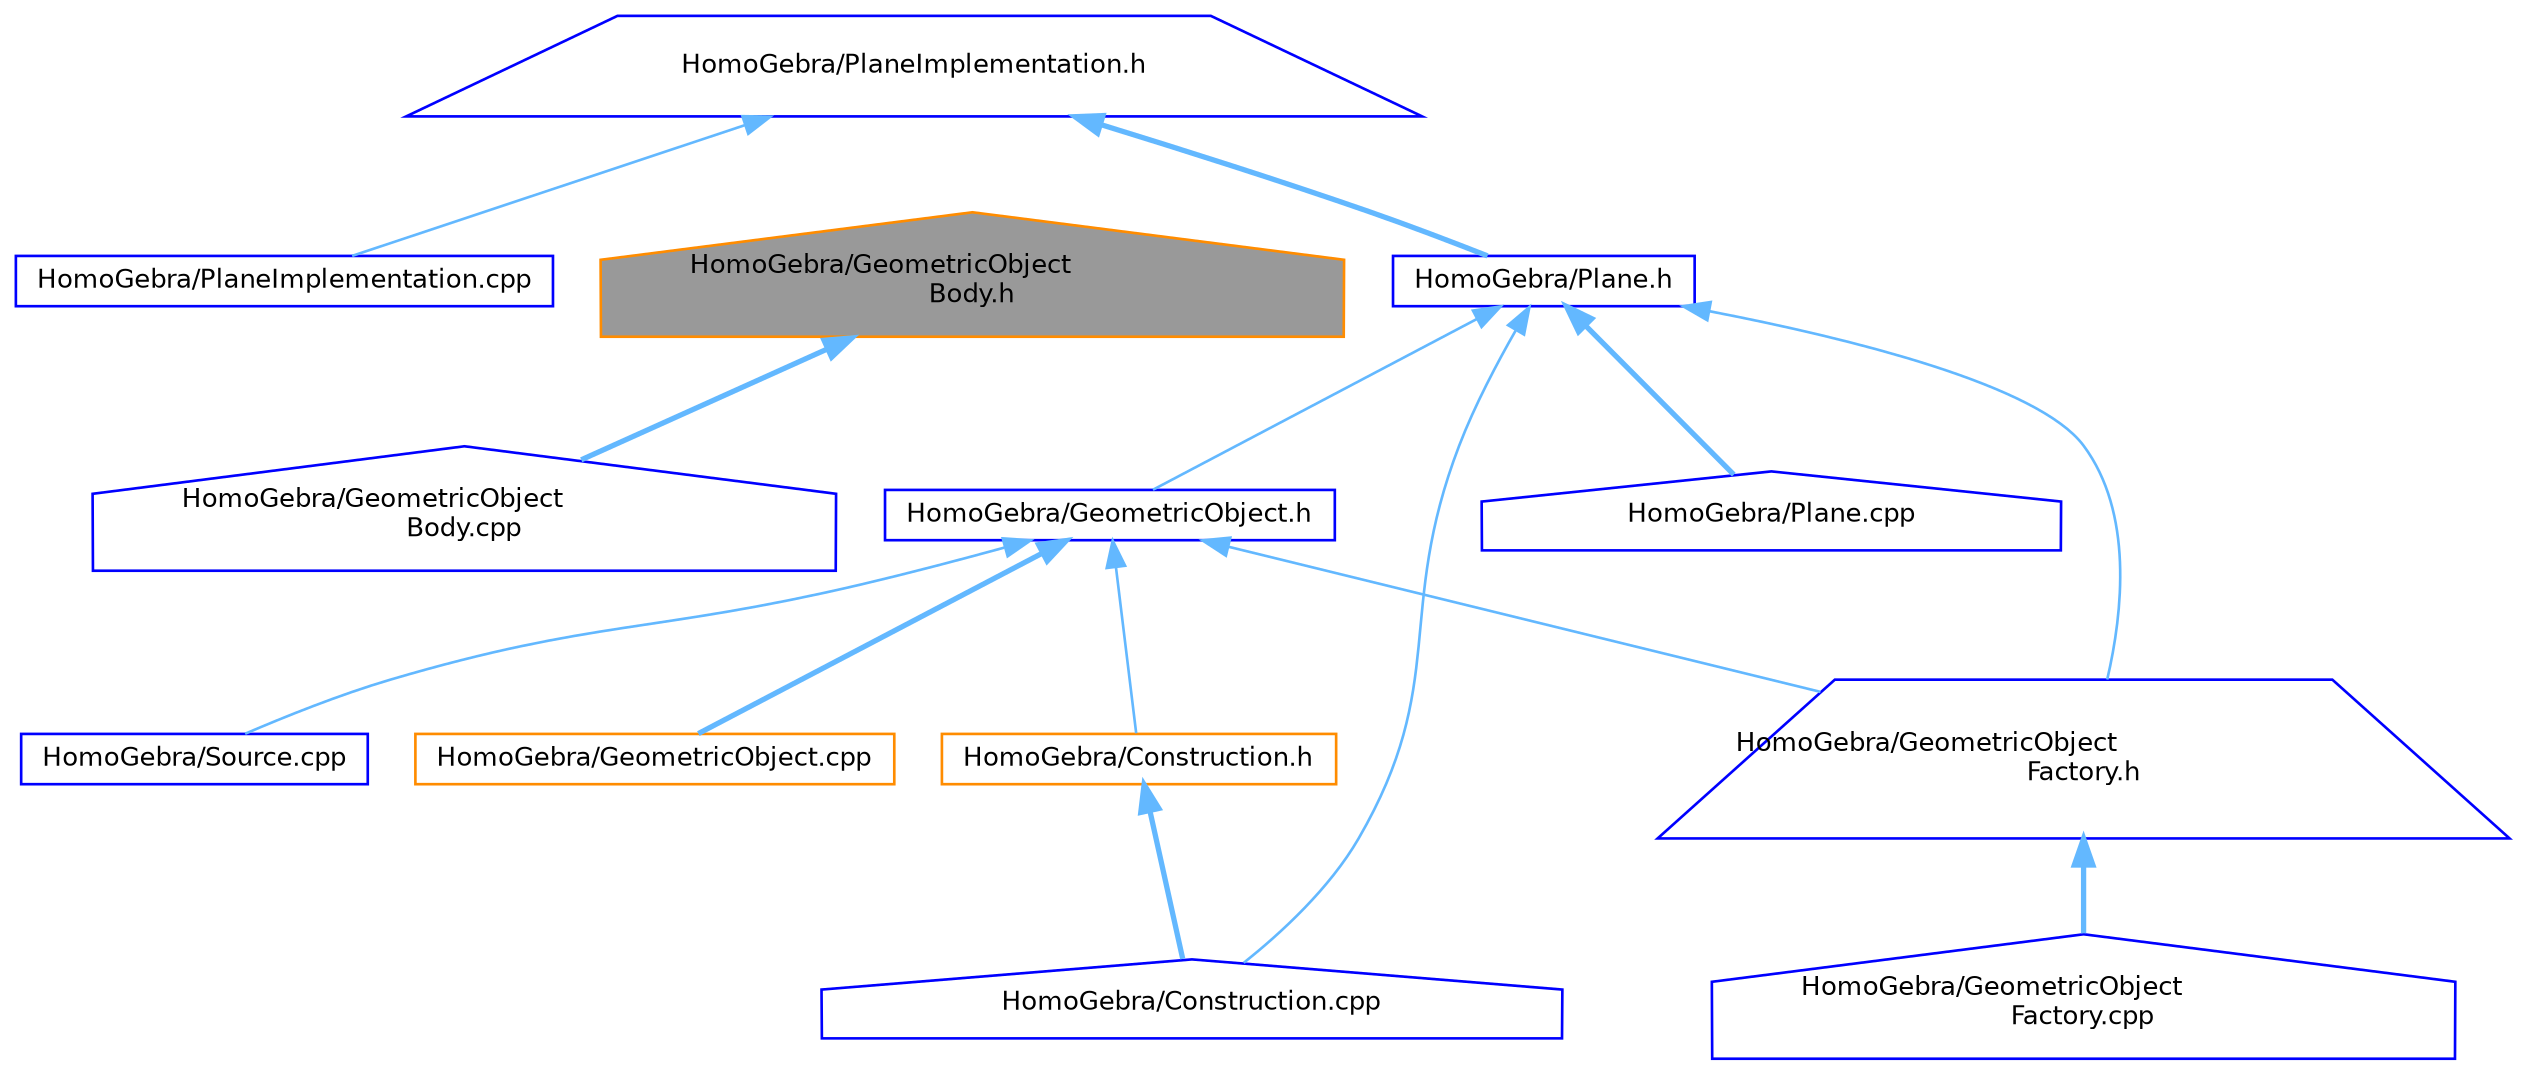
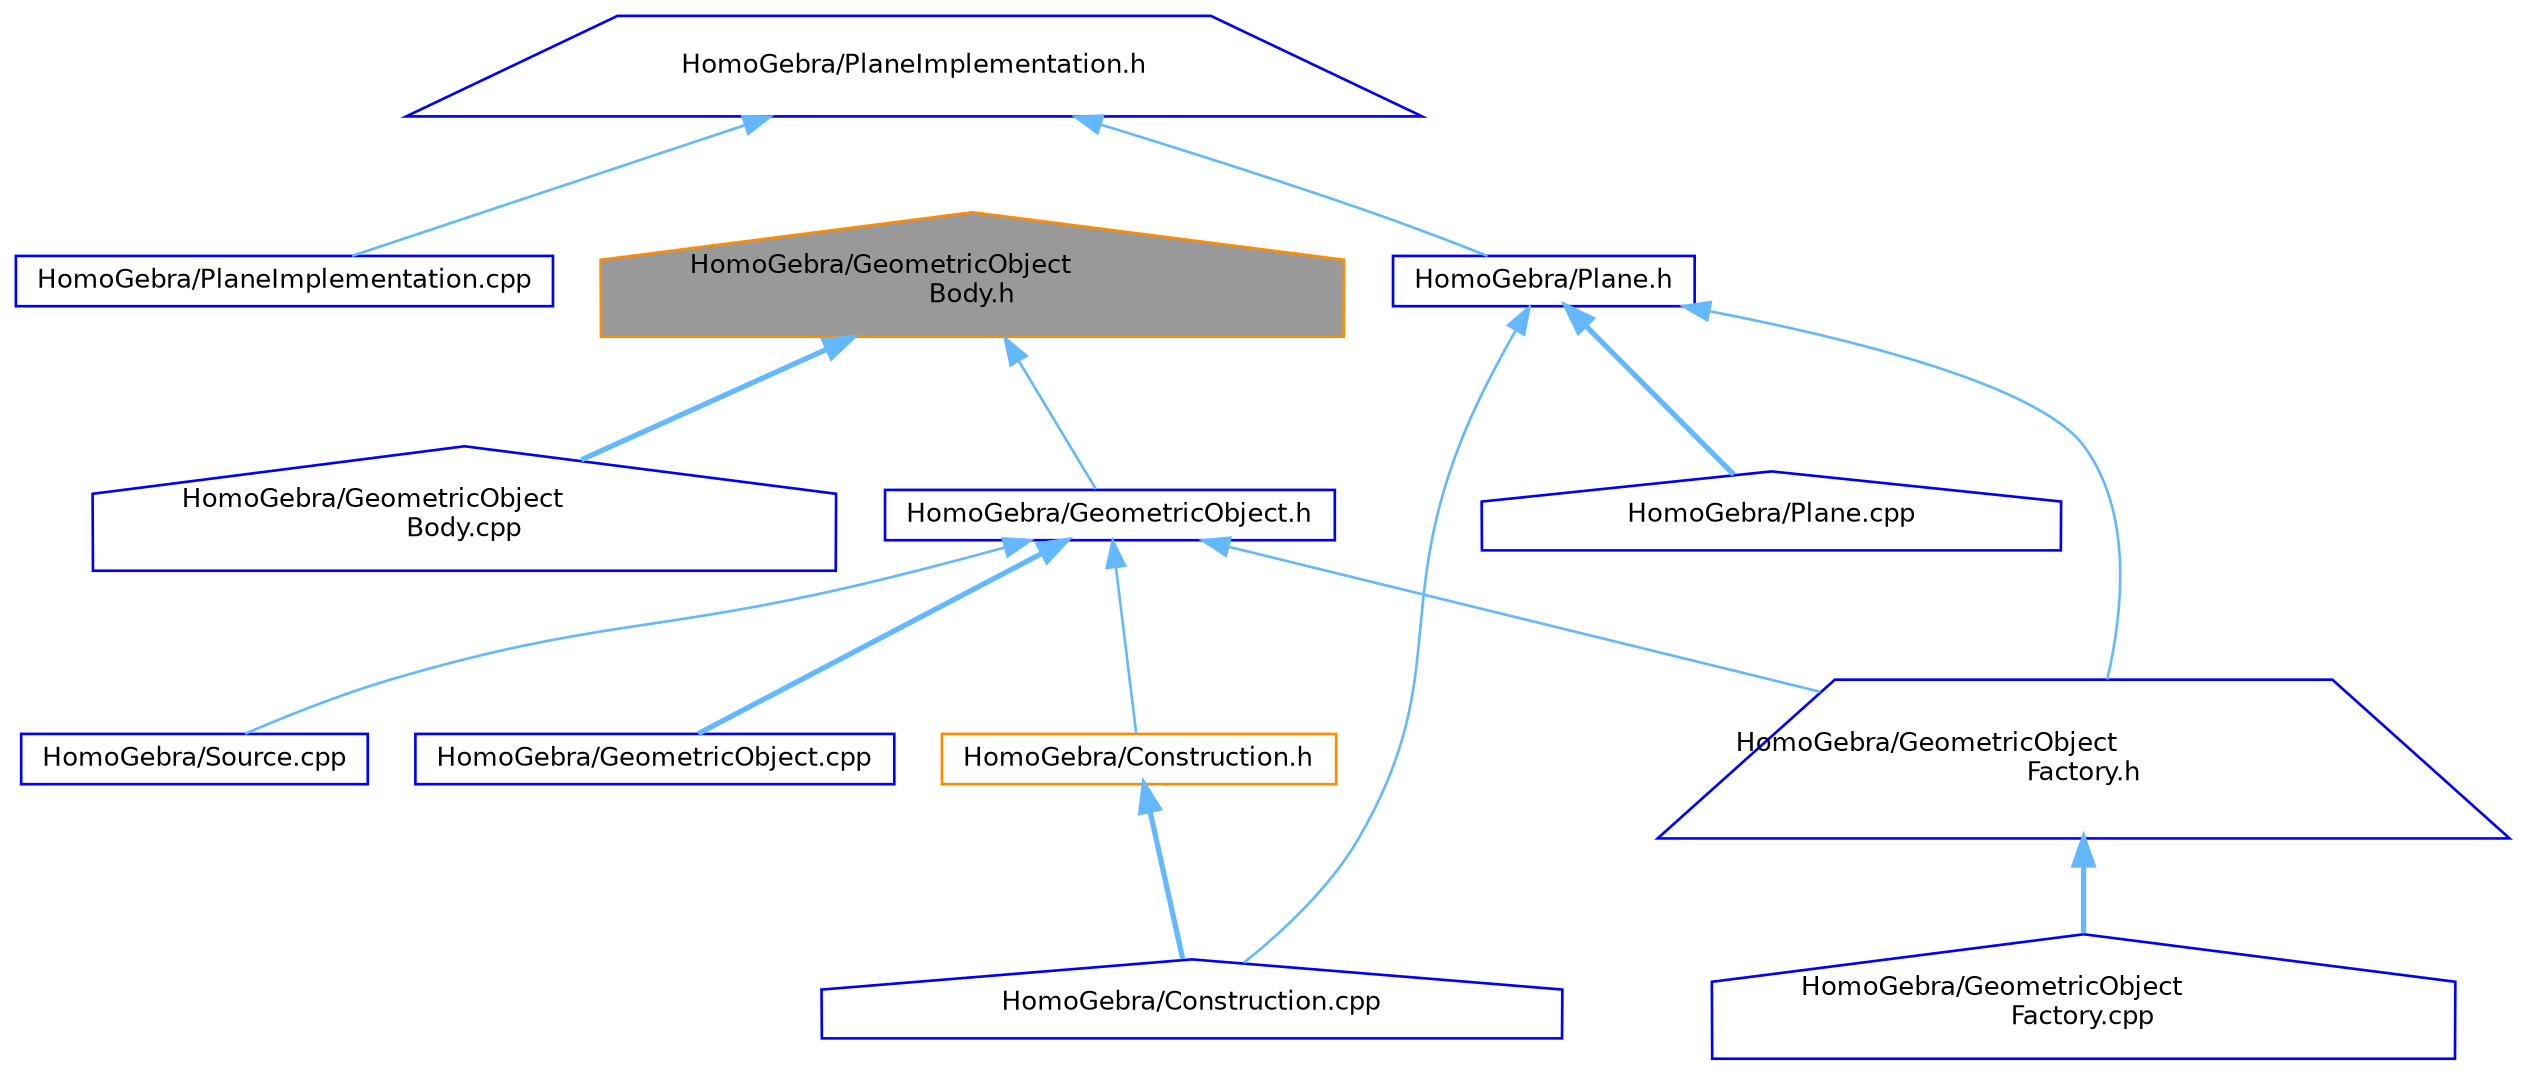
edge "HomoGebra/Plane.h" -> "HomoGebra/PlaneImplementation.h": style bold -> solid
edge "HomoGebra/GeometricObject.h" -> "HomoGebra/Plane.h": now "HomoGebra/GeometricObject.h" -> "HomoGebra/GeometricObject Body.h"
node "HomoGebra/GeometricObject.cpp": color darkorange -> blue
